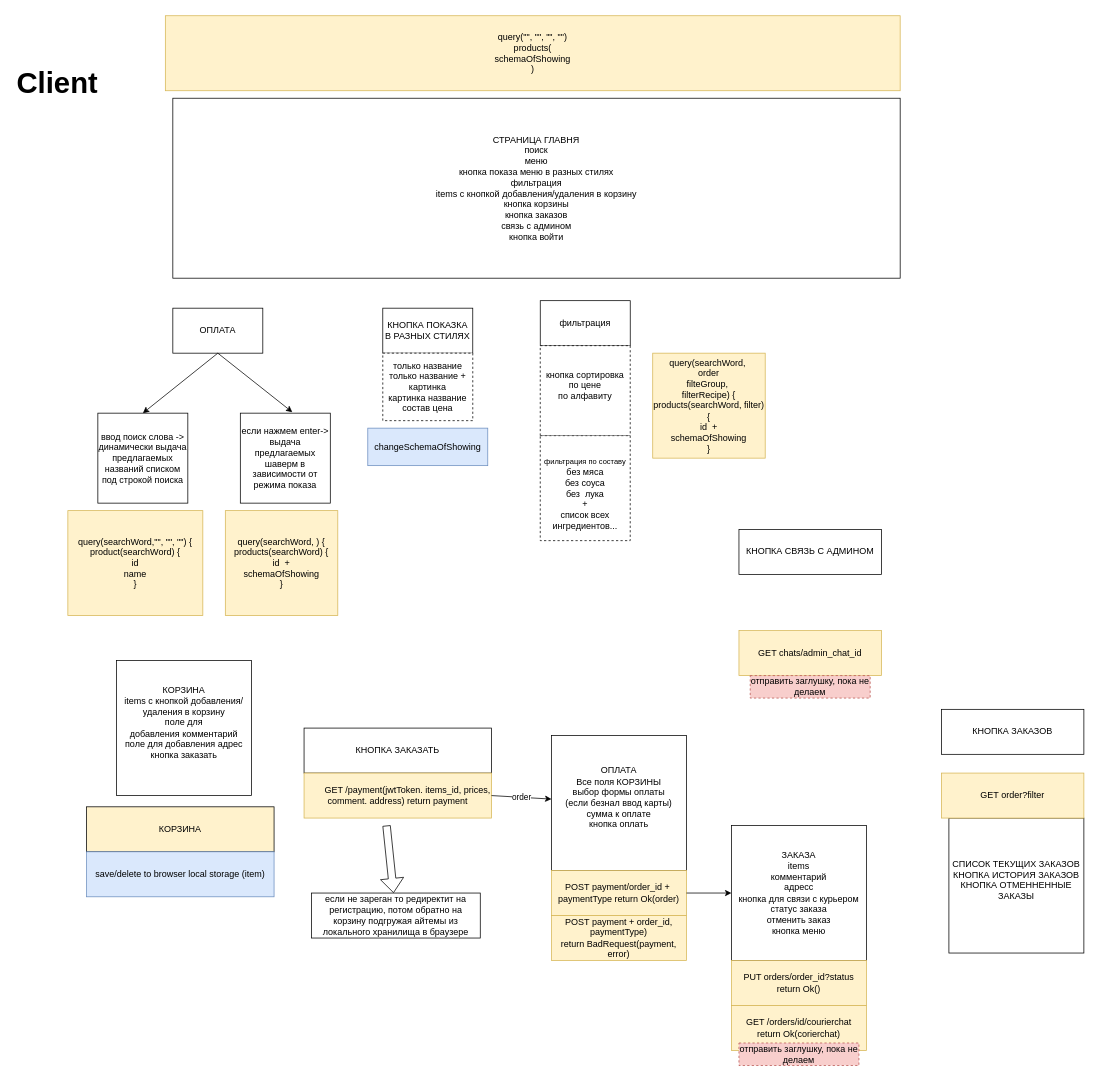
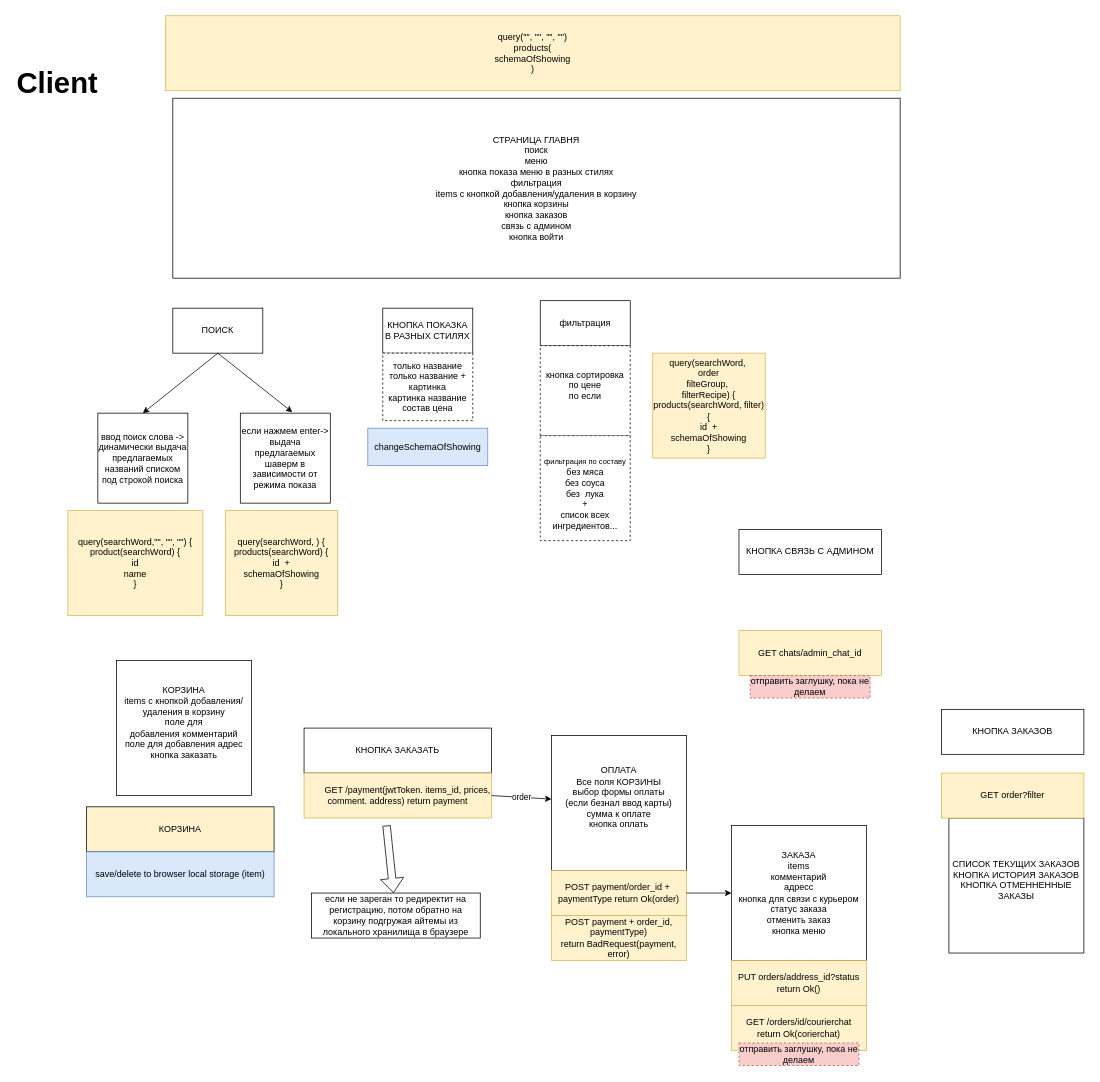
node "ОПЛАТА": label "ОПЛАТА" -> "ПОИСК"
node "кнопка сортировка по цене по алфавиту": label "кнопка сортировка по цене по алфавиту" -> "кнопка сортировка по цене по если"
node "PUT orders/order_id?status return Ok()": label "PUT orders/order_id?status return Ok()" -> "PUT orders/address_id?status return Ok()"
